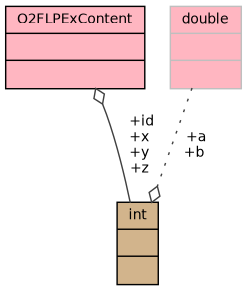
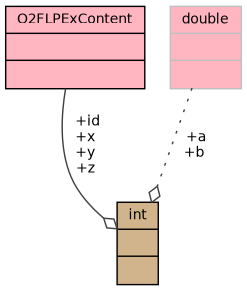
edge "int" -> "O2FLPExContent": reversed
